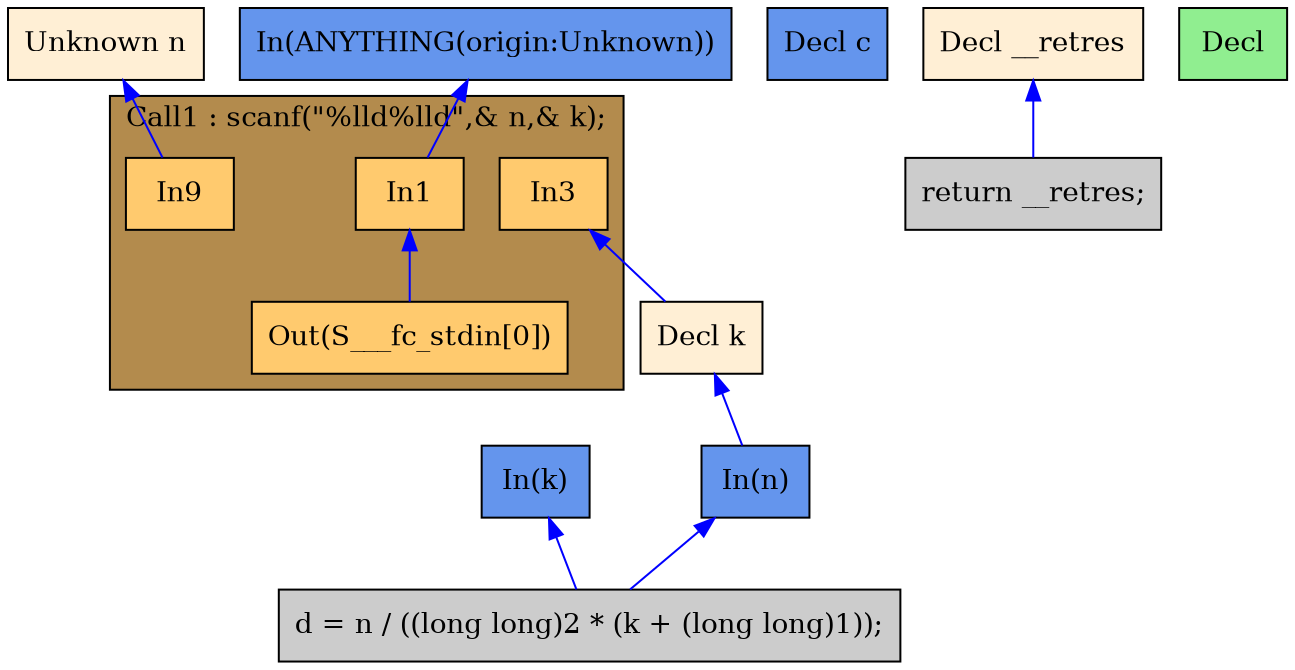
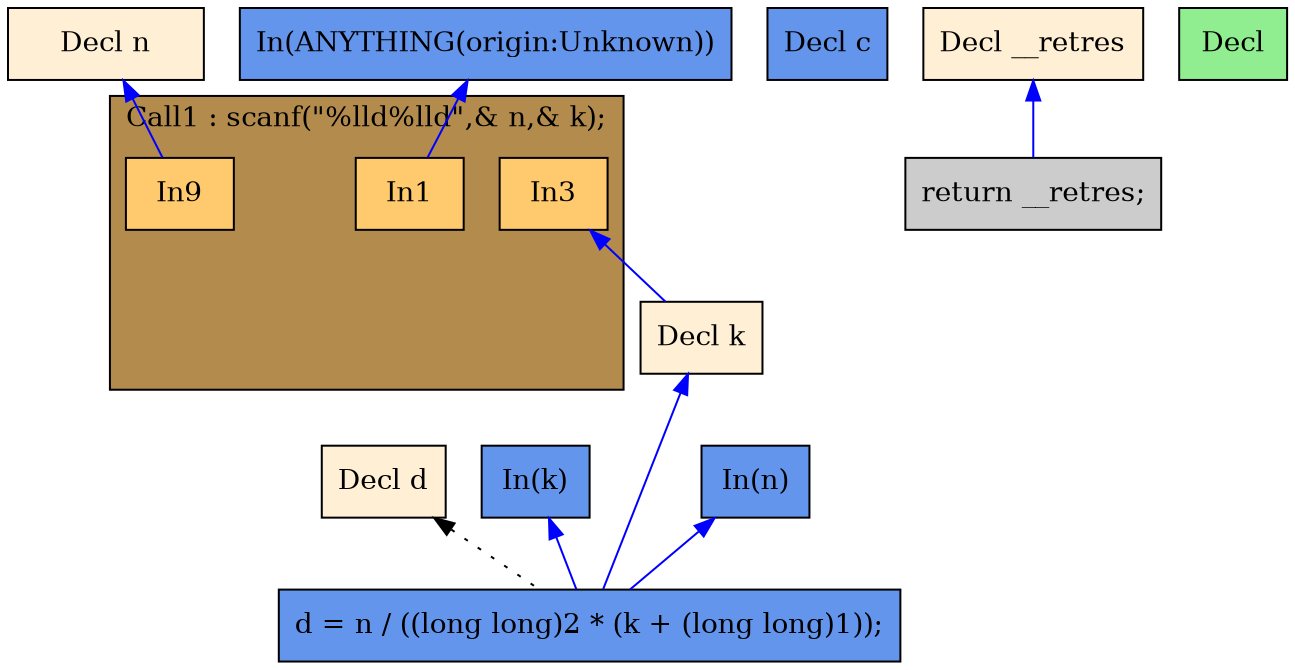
node "Unknown n": label "Unknown n" -> "Decl n"
node "Out(S___fc_stdin[0])": removed
edge "In(n)" -> "Decl k": now "d = n / ((long long)2 * (k + (long long)1));" -> "Decl k"
node "Decl d": added
node "d = n / ((long long)2 * (k + (long long)1));": fillcolor #cccccc -> #6495ed
